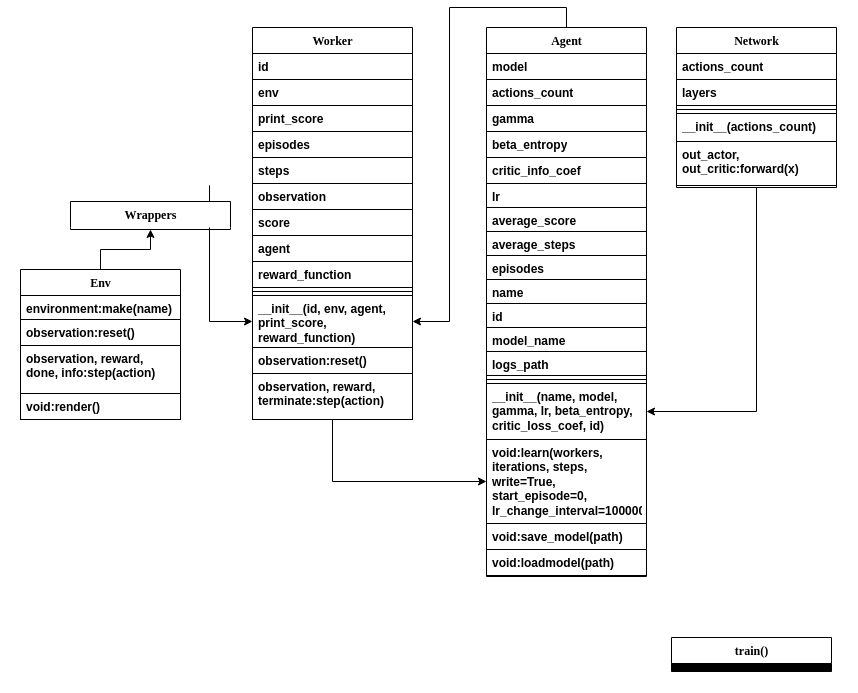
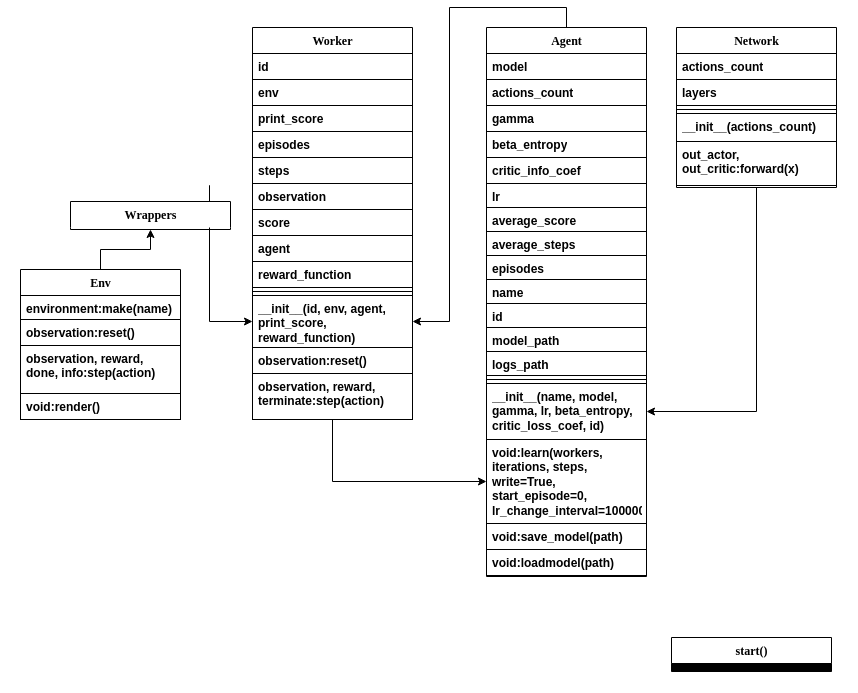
node "model_name": label "model_name" -> "model_path"
node "train()": label "train()" -> "start()"
